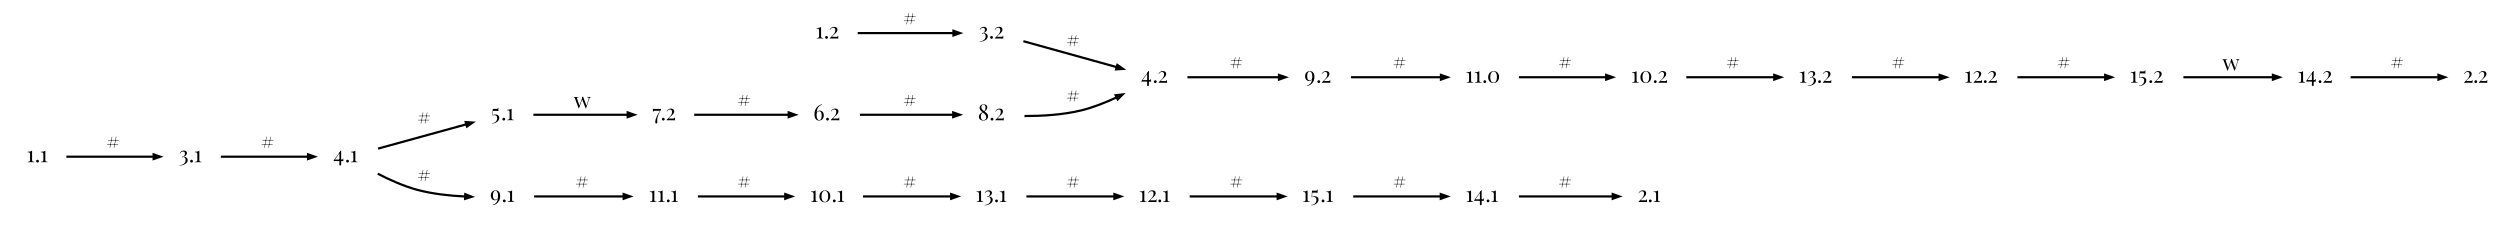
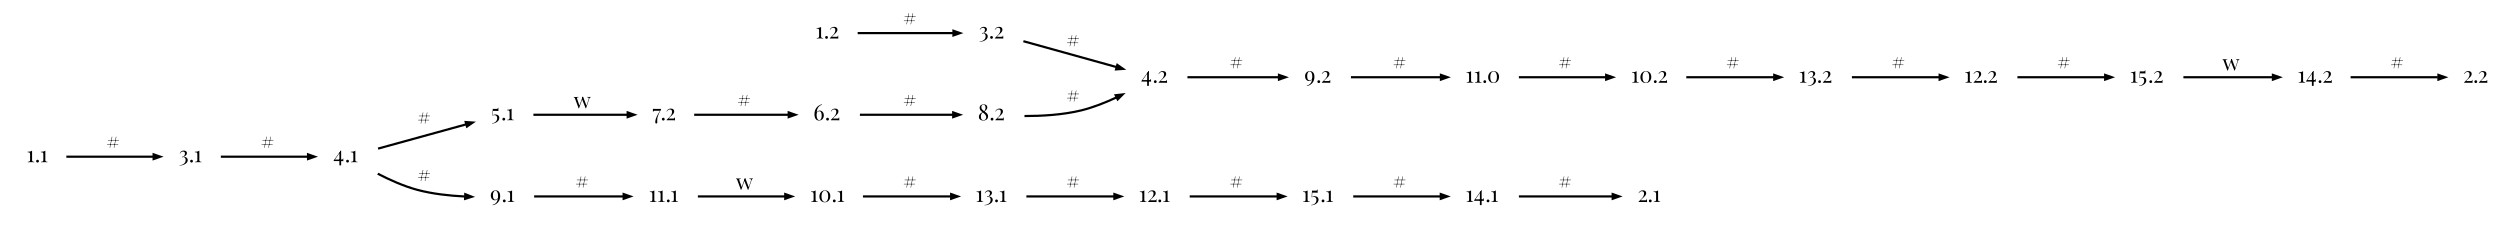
edge "11.1" -> "10.1": label "#" -> "w"
